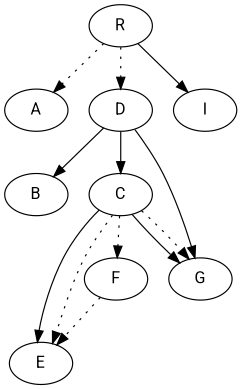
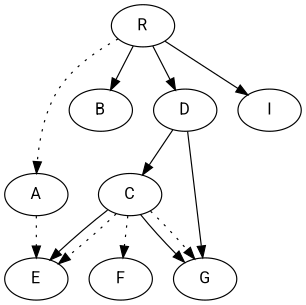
edge "R" -> "D": style dotted -> solid
edge "D" -> "B": now "R" -> "B"
edge "F" -> "E": now "A" -> "E"
